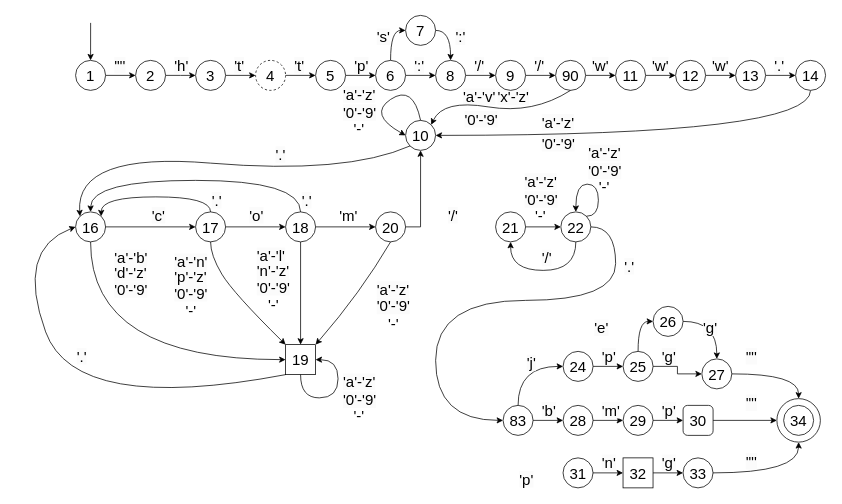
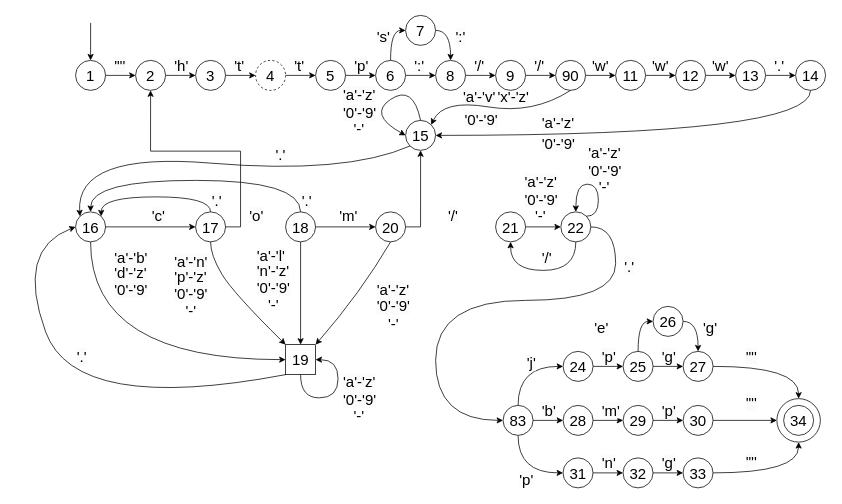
node "10": label "10" -> "15"
edge "17" -> "18": now "17" -> "2"
node "27": moved (717, 374) -> (698, 366)
node "30": shape rounded rectangle -> ellipse
edge "83" -> "31": added
node "32": shape rectangle -> ellipse
